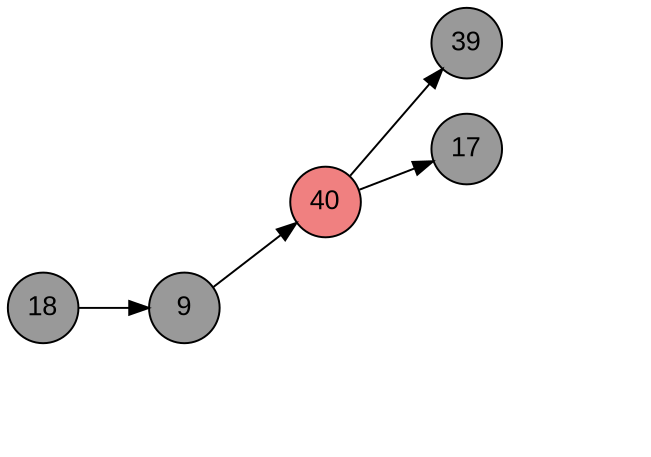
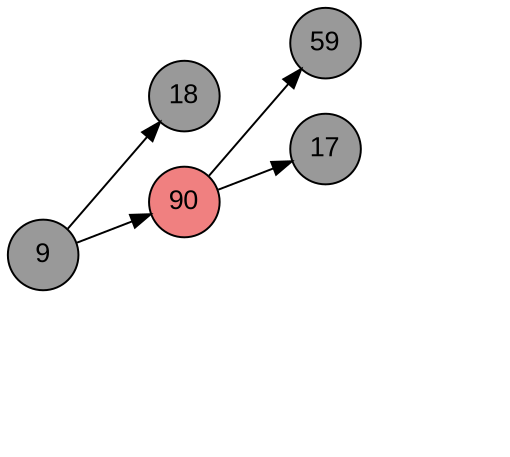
node "39": label "39" -> "59"
node "40": label "40" -> "90"
edge "18" -> "9": reversed
